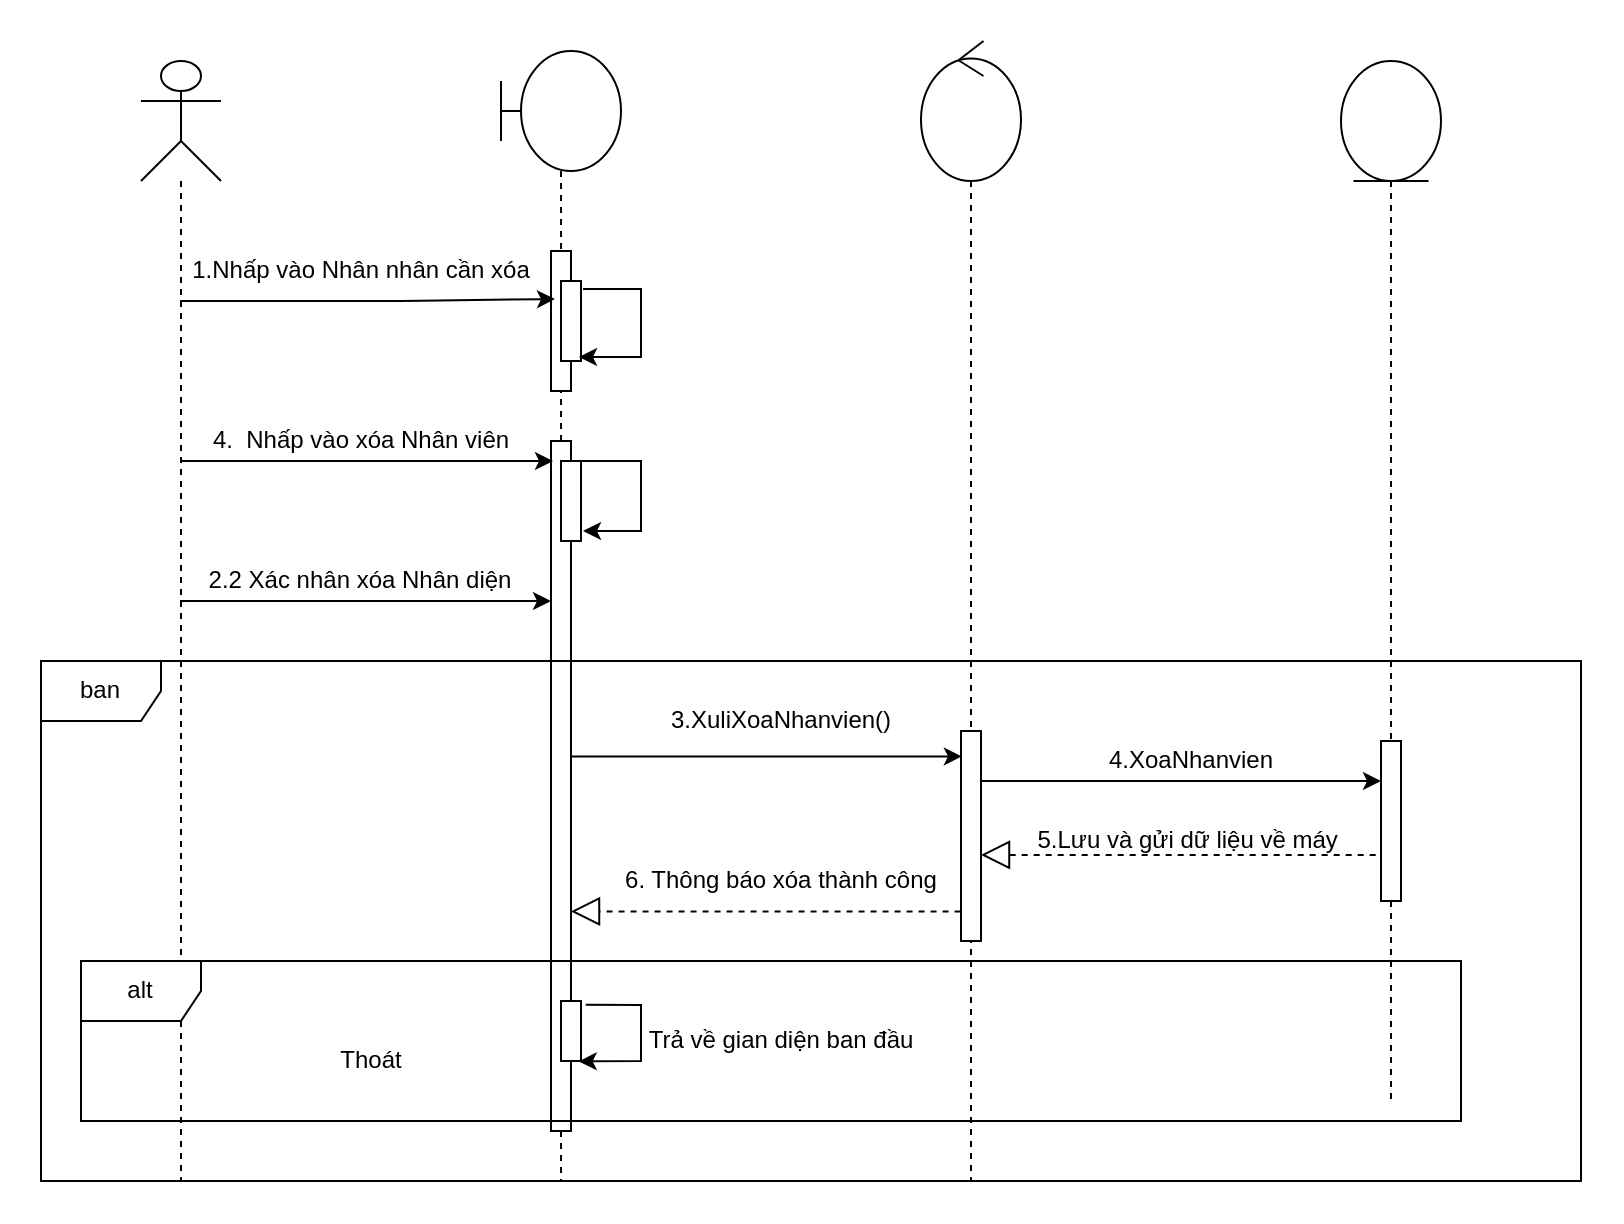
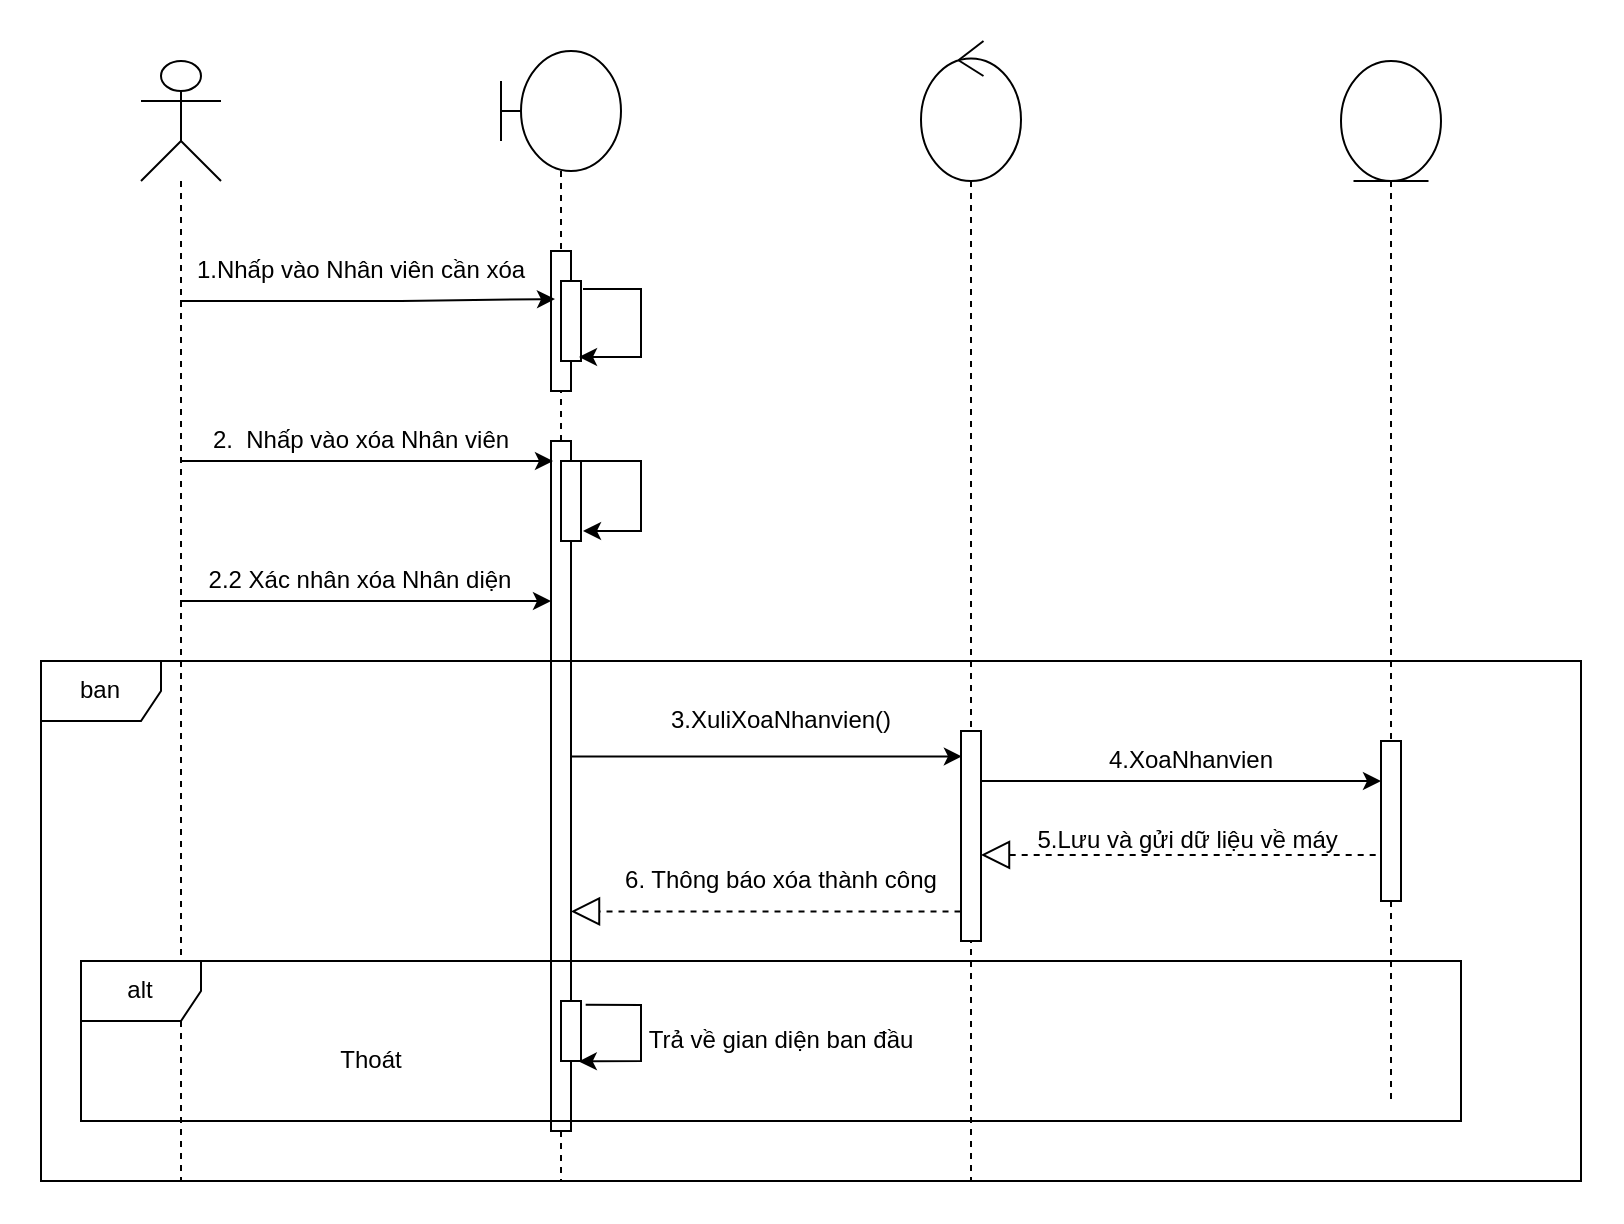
node "1.Nhấp vào Nhân nhân cần xóa": label "1.Nhấp vào Nhân nhân cần xóa" -> "1.Nhấp vào Nhân viên cần xóa"
node "4. Nhấp vào xóa Nhân viên": label "4. Nhấp vào xóa Nhân viên" -> "2. Nhấp vào xóa Nhân viên"
